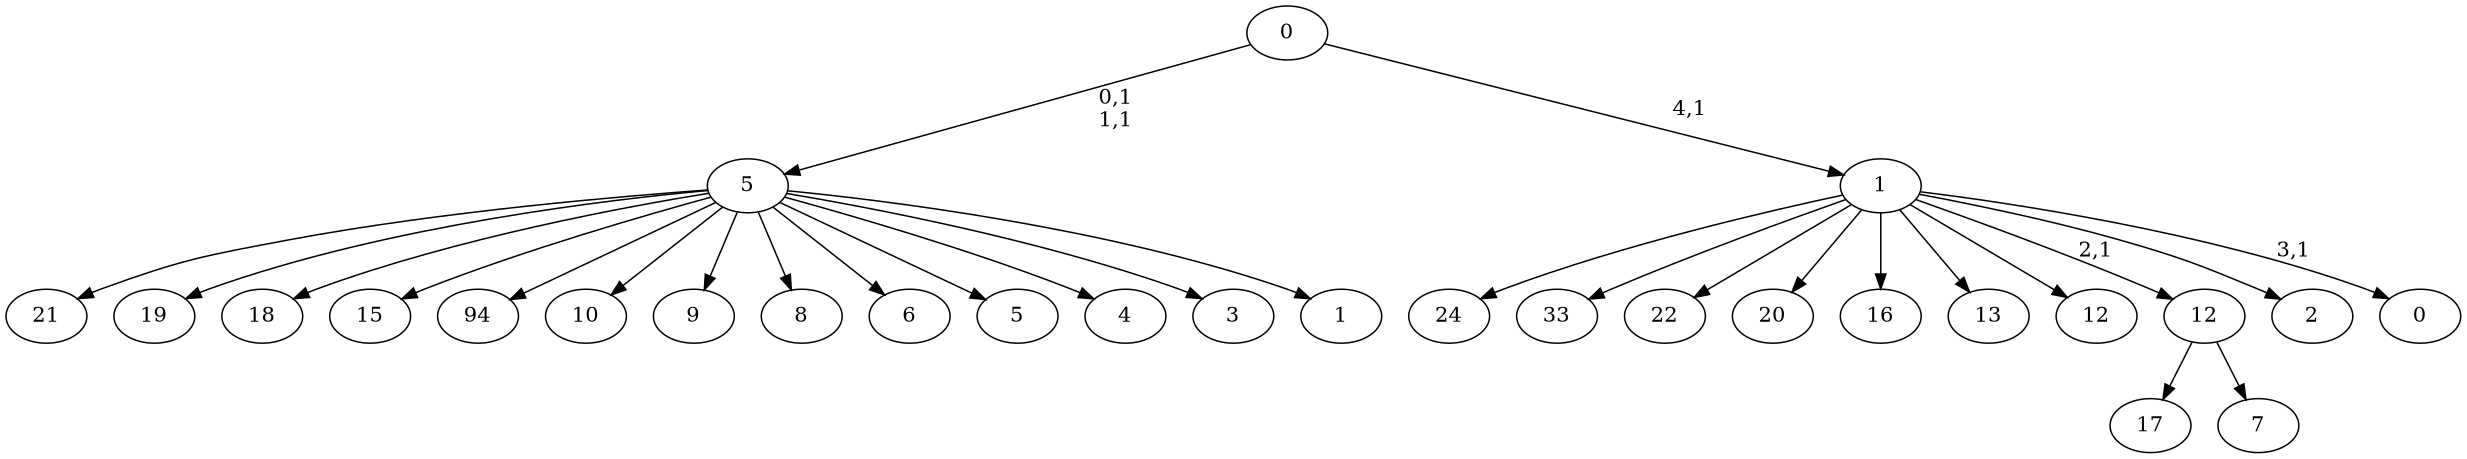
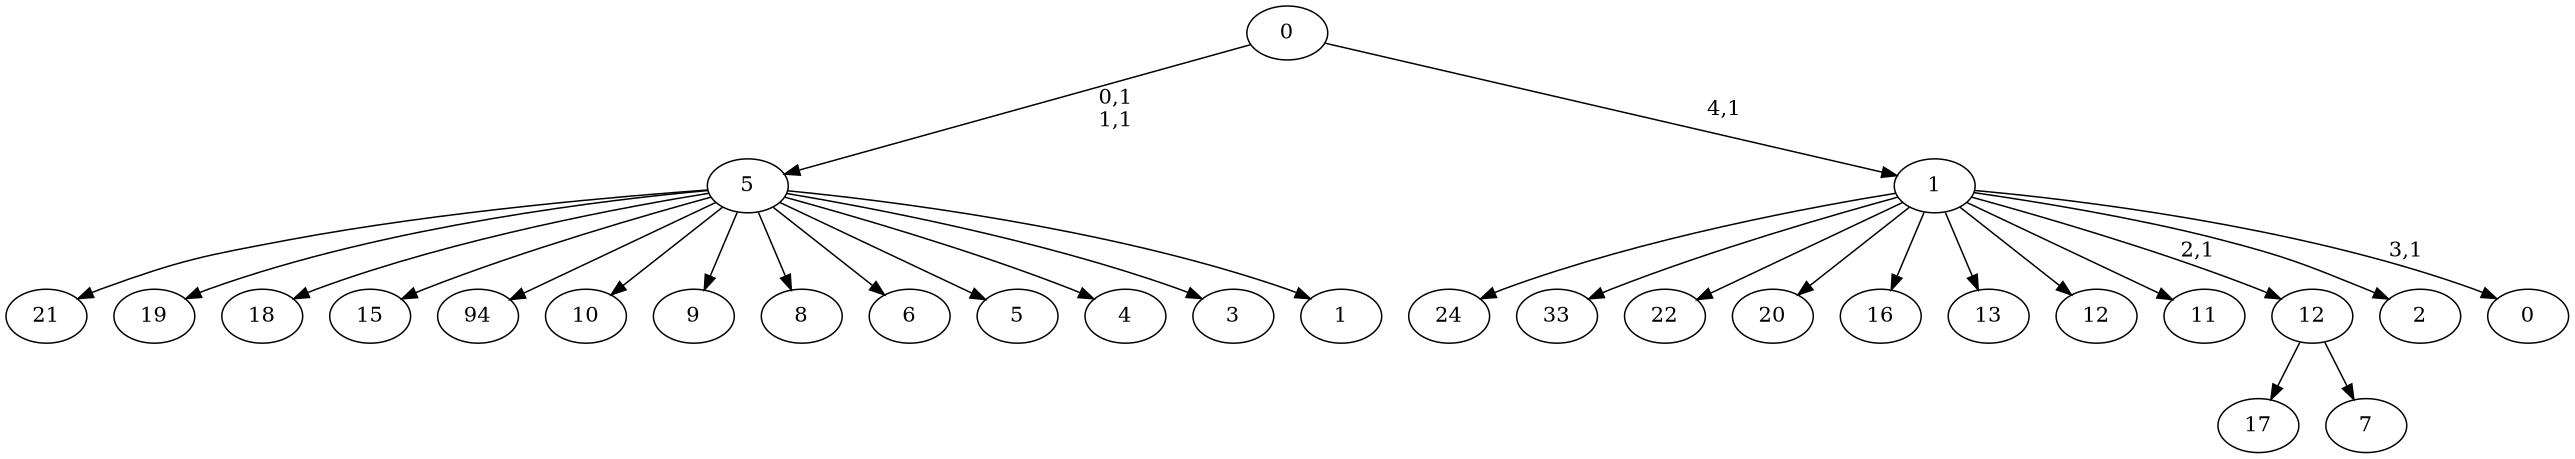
node "11": added
